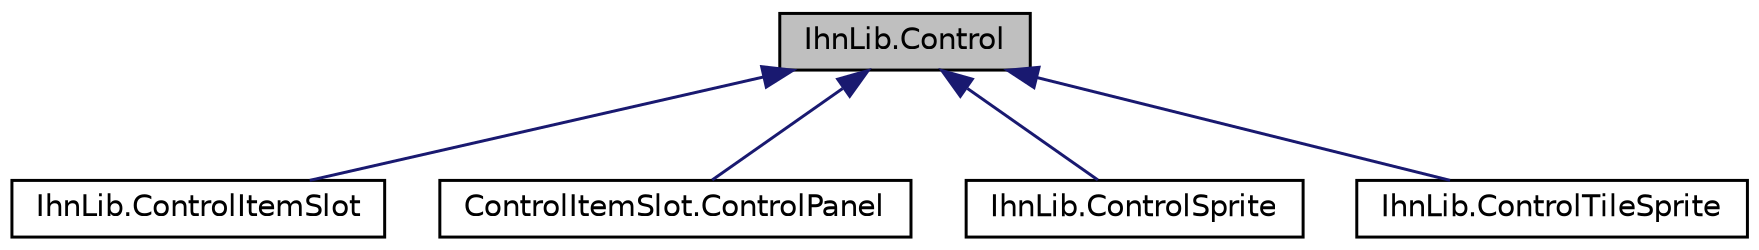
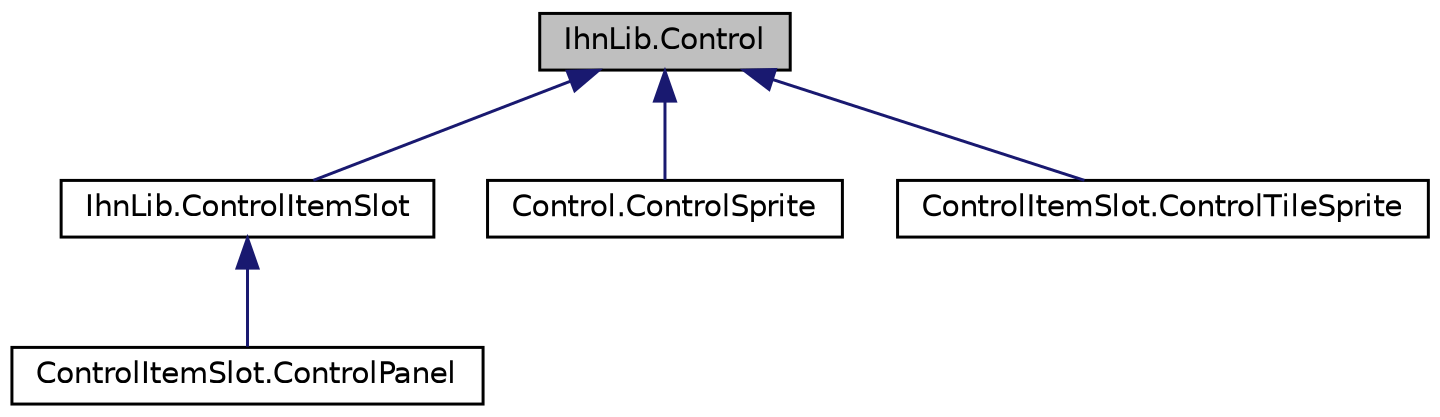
edge "ControlItemSlot.ControlPanel" -> "IhnLib.Control": now "ControlItemSlot.ControlPanel" -> "IhnLib.ControlItemSlot"
node "IhnLib.ControlSprite": label "IhnLib.ControlSprite" -> "Control.ControlSprite"
node "IhnLib.ControlTileSprite": label "IhnLib.ControlTileSprite" -> "ControlItemSlot.ControlTileSprite"
